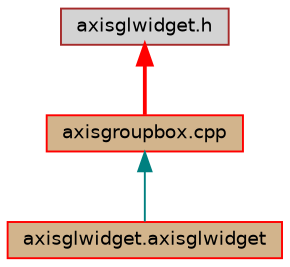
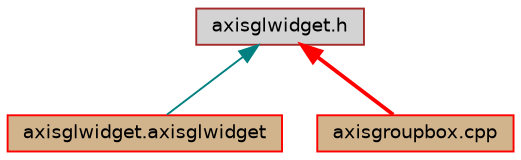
edge "axisglwidget.axisglwidget" -> "axisgroupbox.cpp": now "axisglwidget.axisglwidget" -> "axisglwidget.h"
